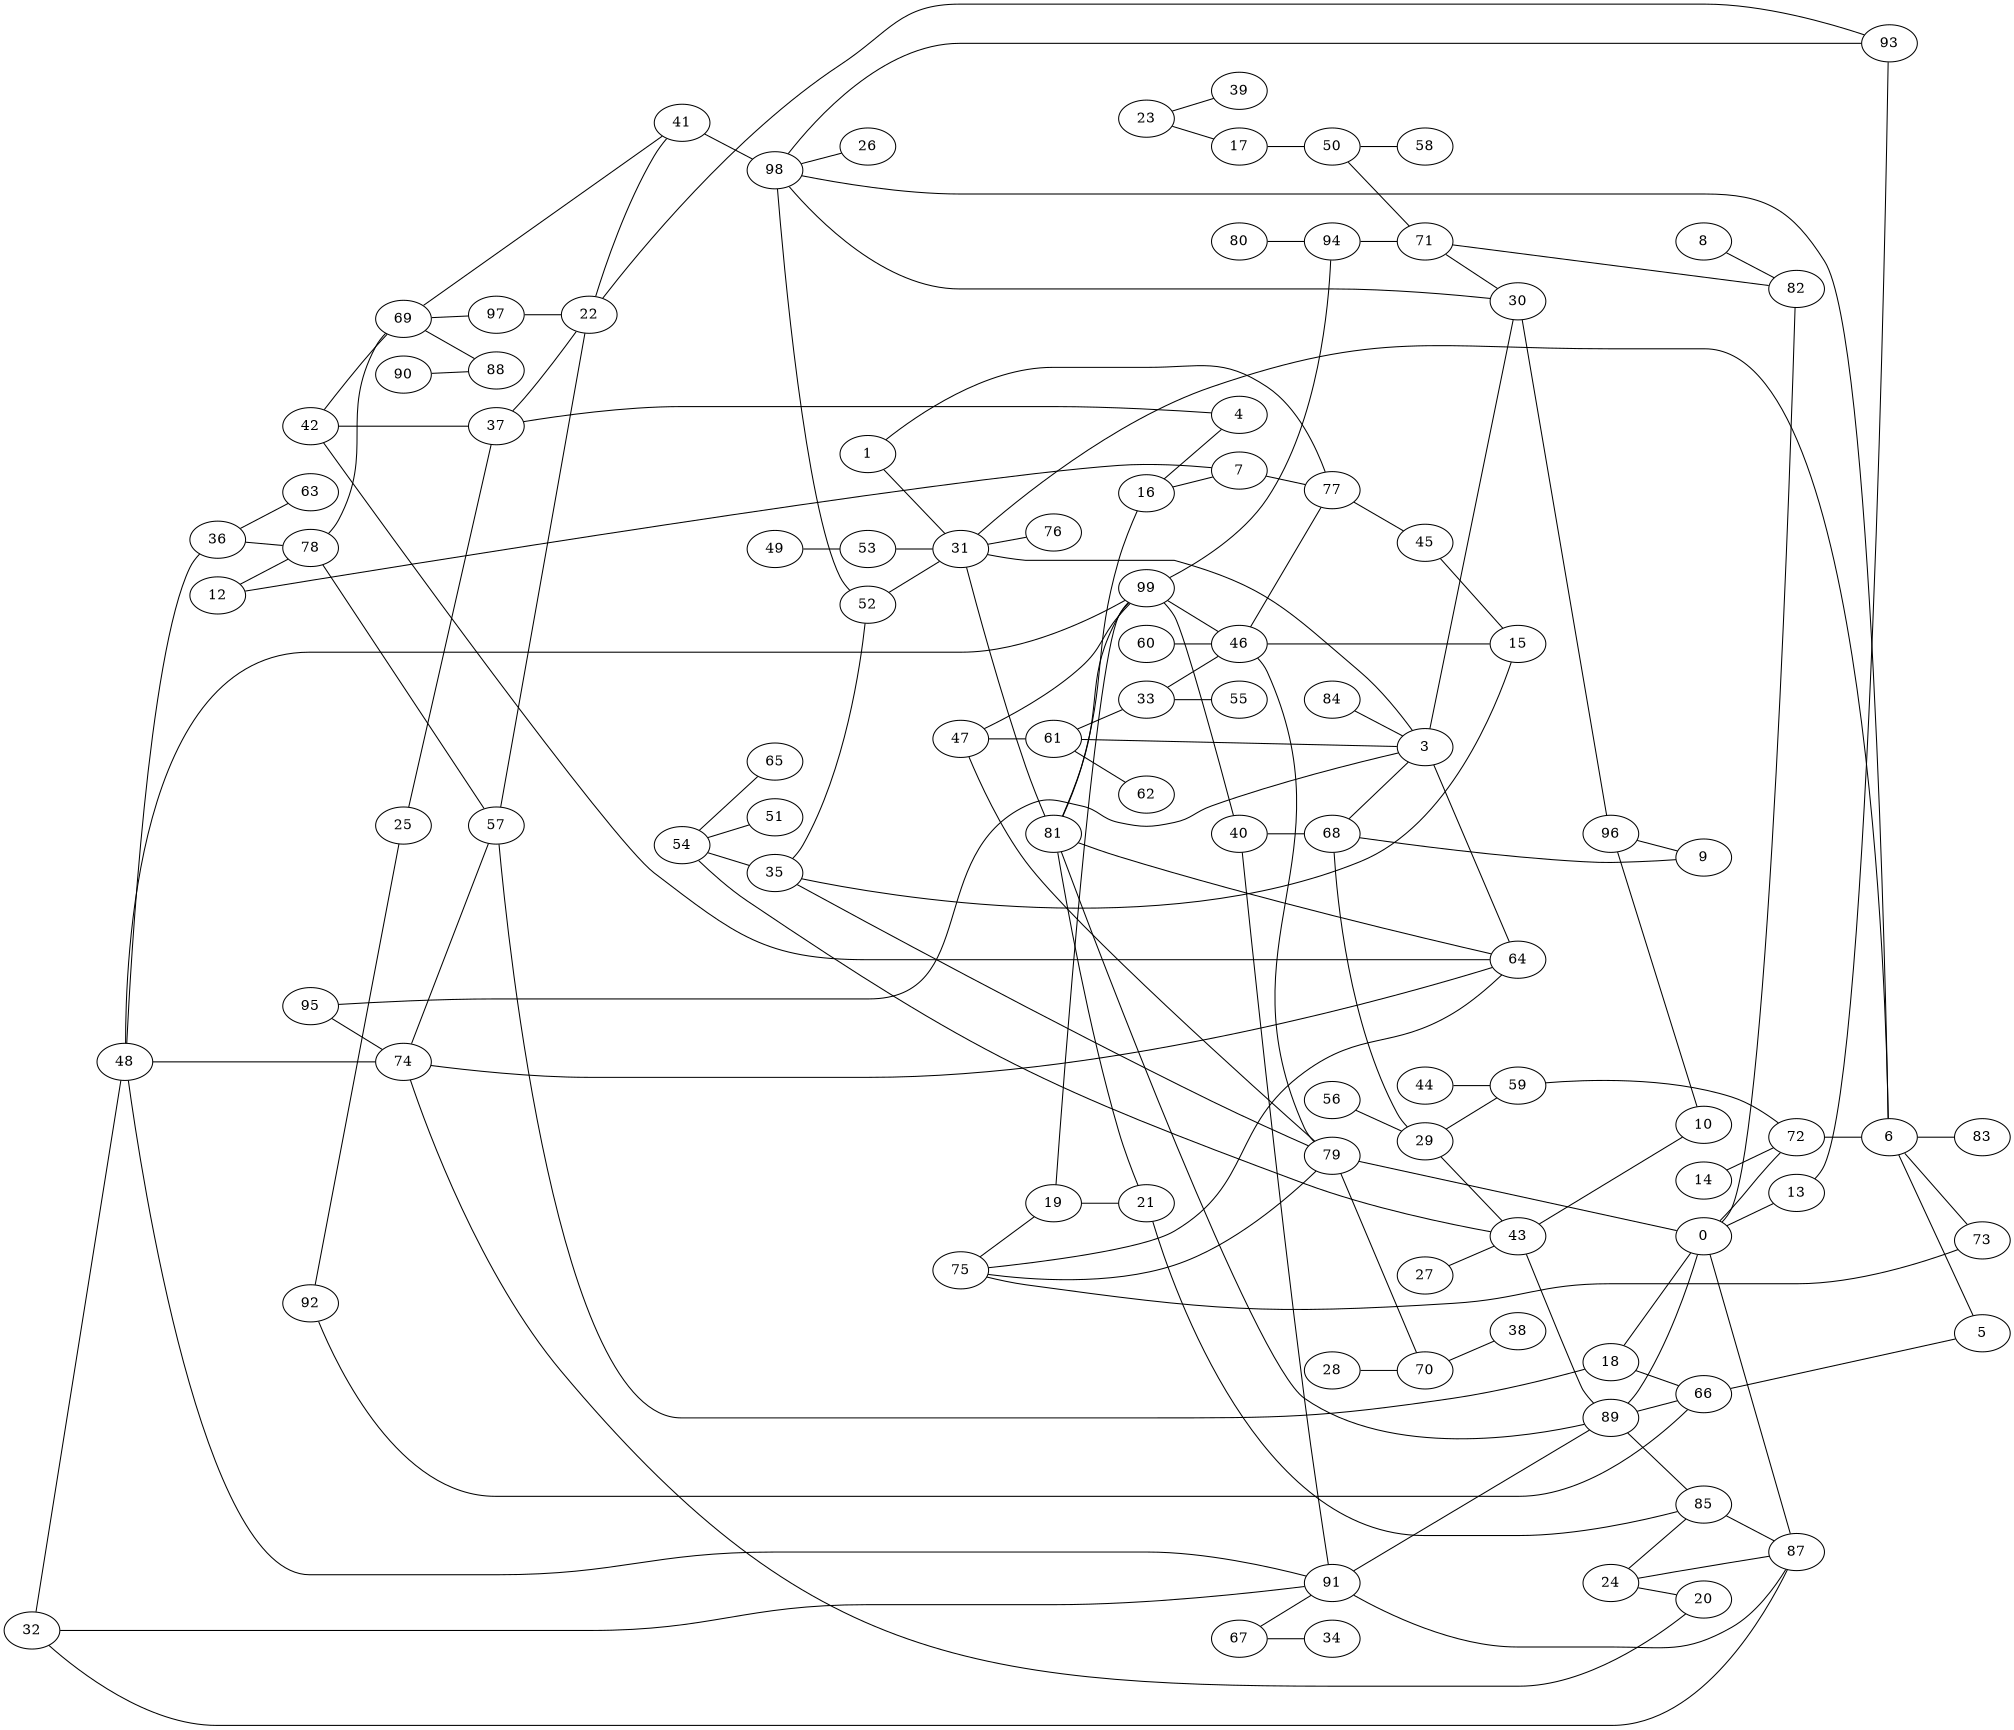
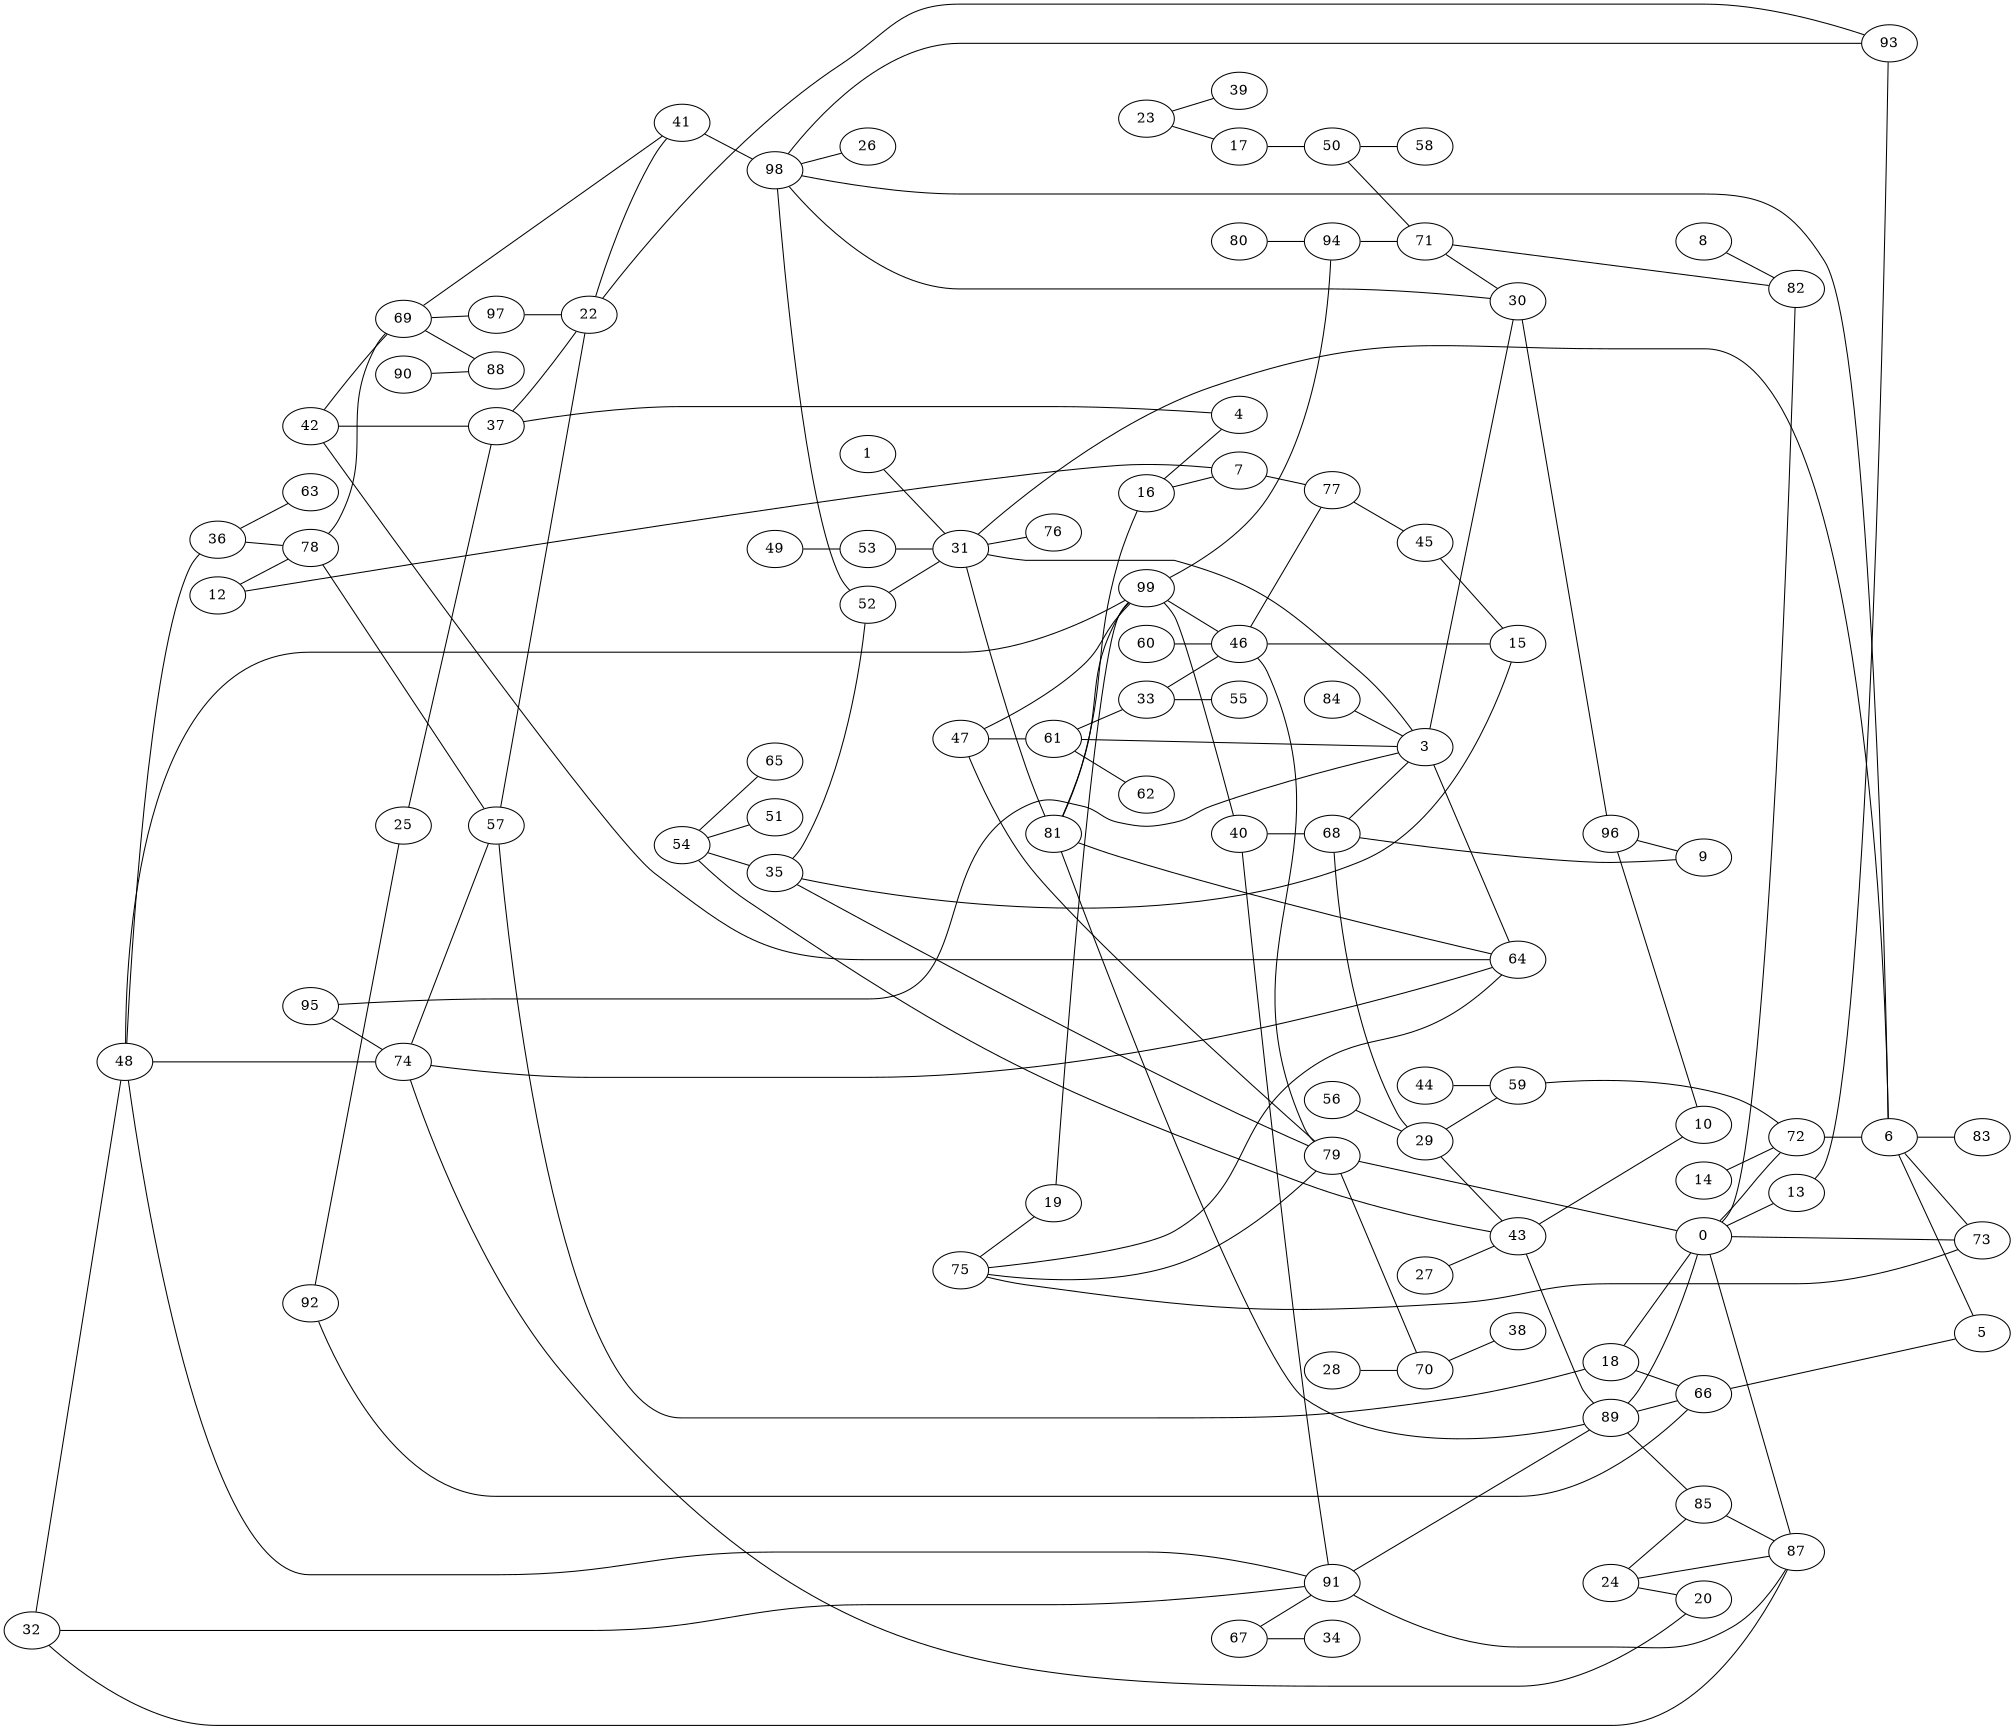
edge "1" -- "77": removed
node "21": removed
edge "0" -- "73": added
